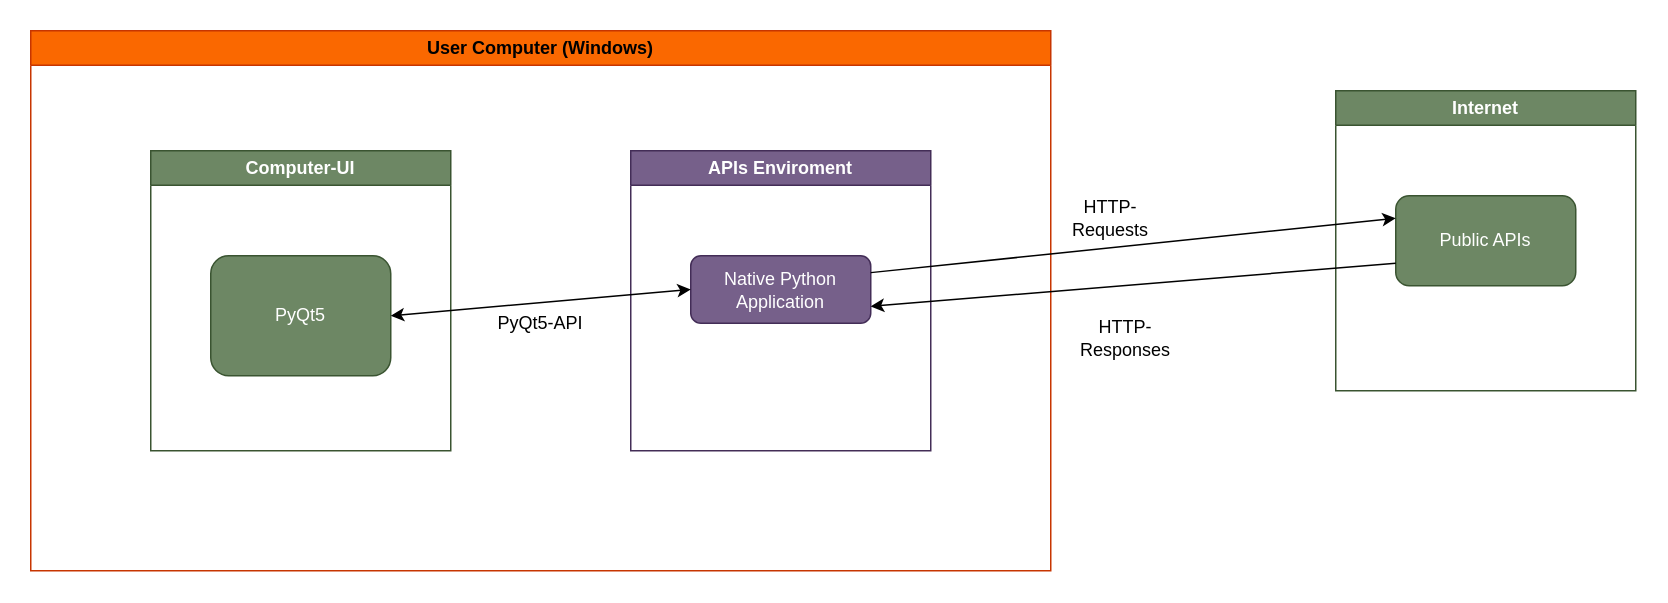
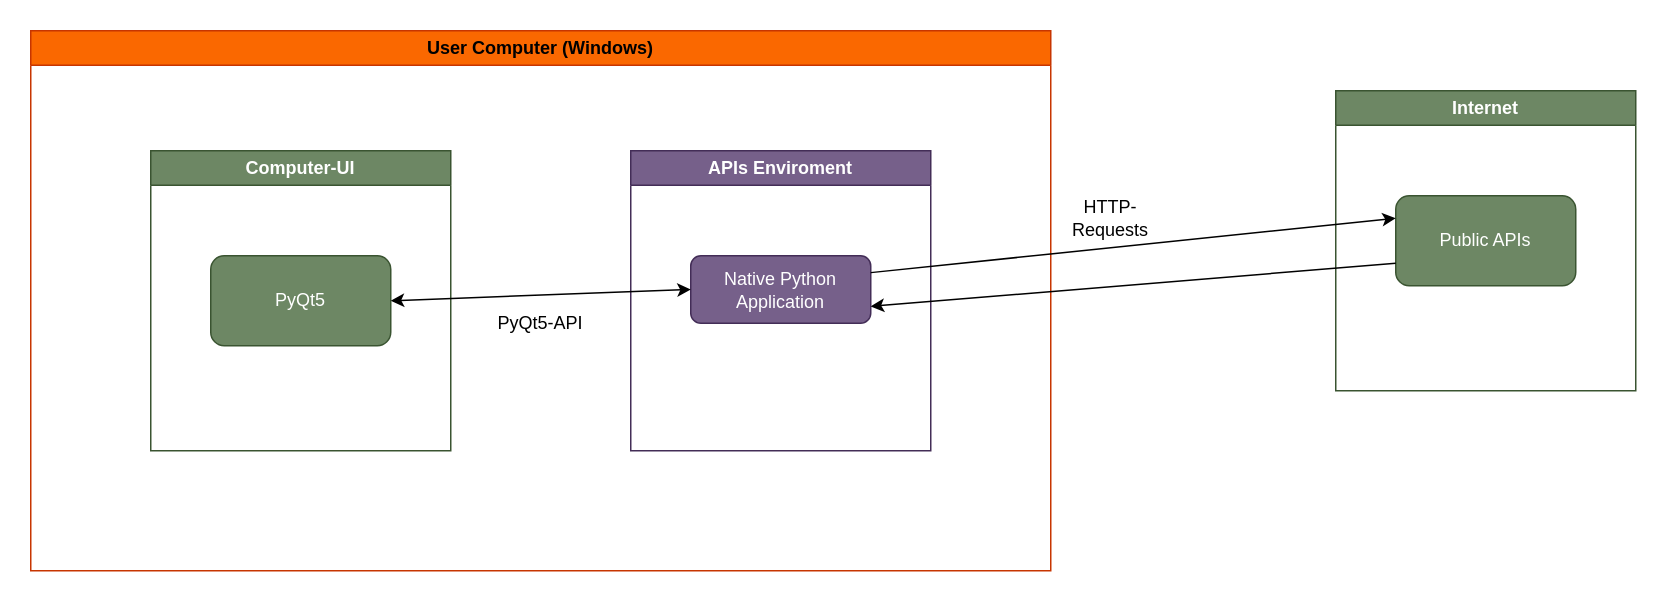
node "PyQt5": size 180x120 -> 180x90
node "HTTP-Responses": removed
